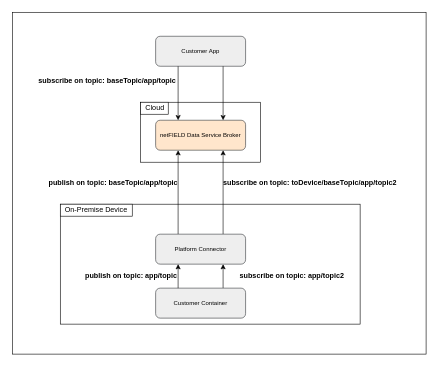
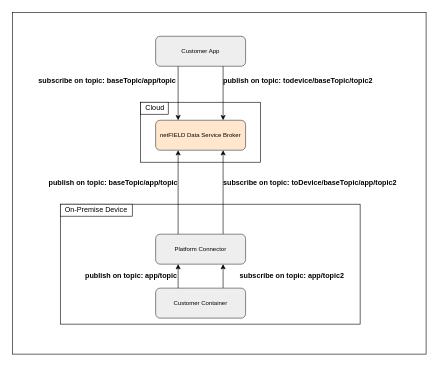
node "publish on topic: todevice/baseTopic/topic2": added
